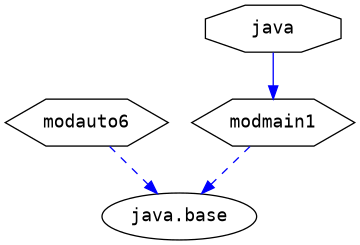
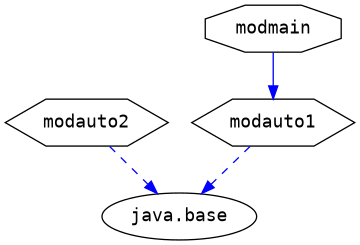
node "java": label "java" -> "modmain"
node "modauto6": label "modauto6" -> "modauto2"
node "modmain1": label "modmain1" -> "modauto1"
